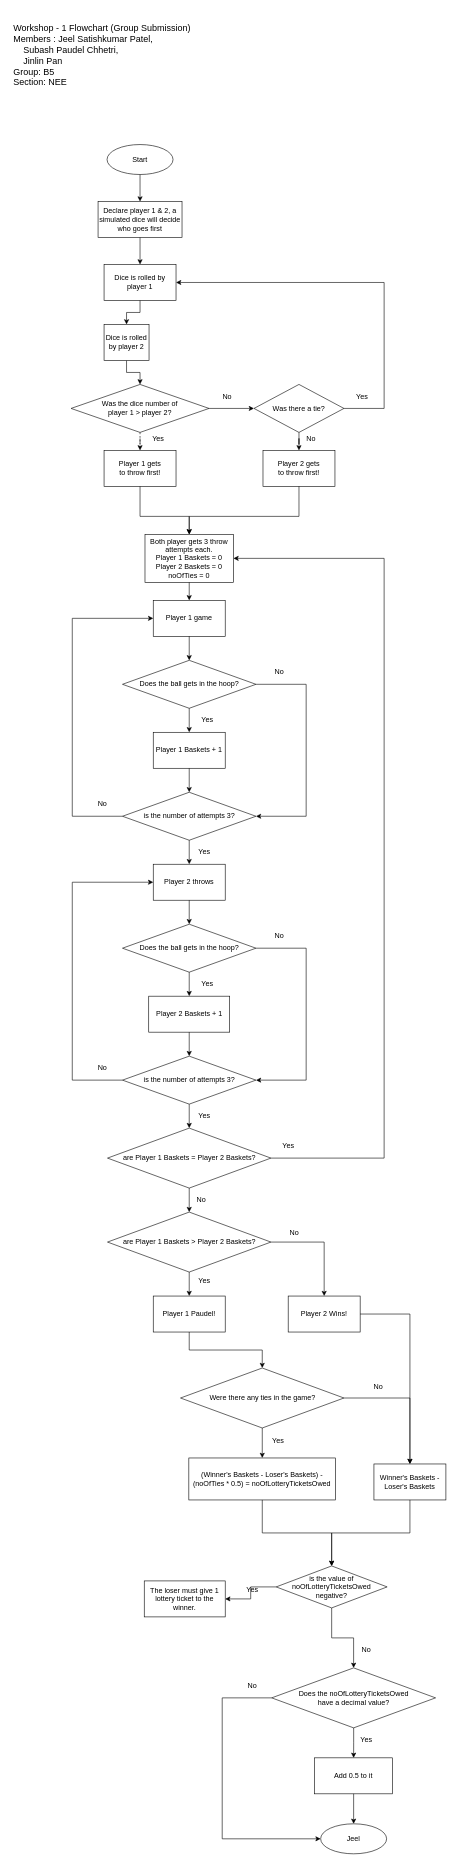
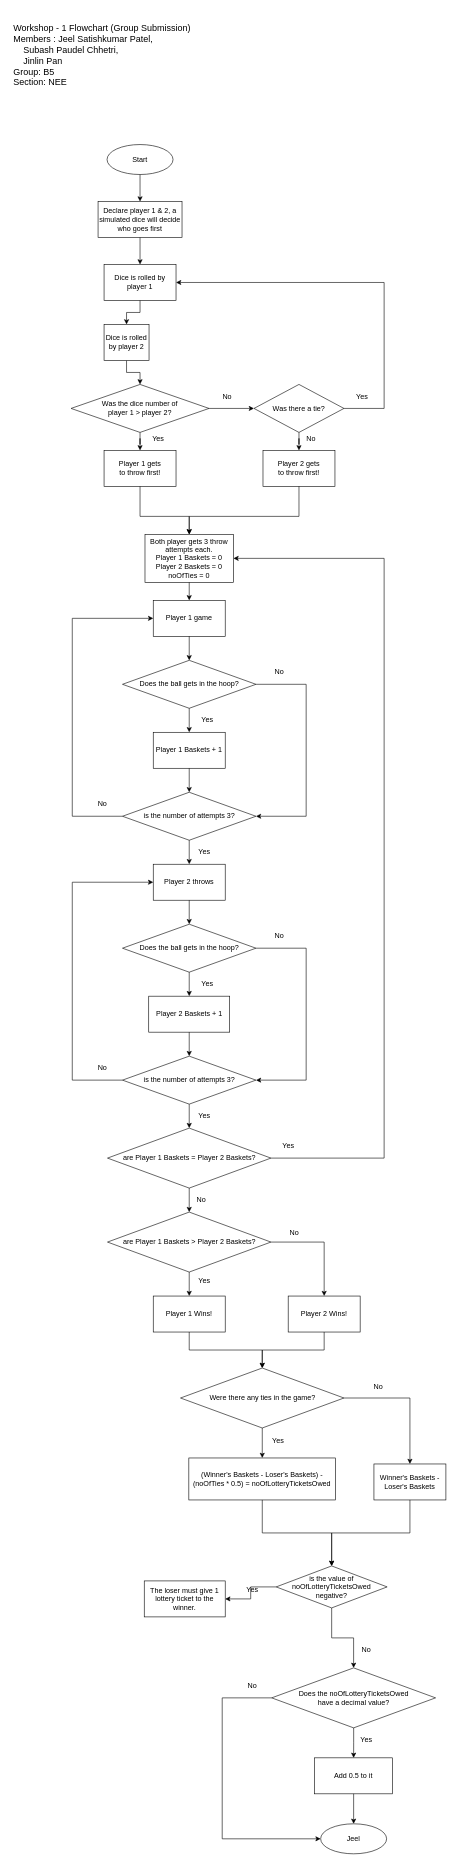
edge "Was the dice number of player 1 > player 2?" -> "Player 1 gets to throw first!": style dashed -> solid
node "Player 1 Paudel!": label "Player 1 Paudel!" -> "Player 1 Wins!"
edge "Player 2 Wins!" -> "Winner's Baskets - Loser's Baskets": now "Player 2 Wins!" -> "Were there any ties in the game?"
